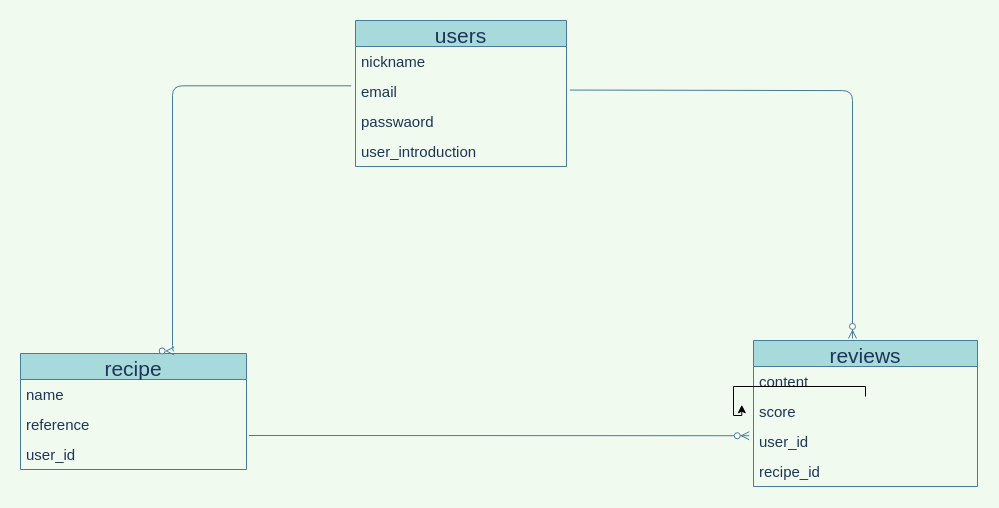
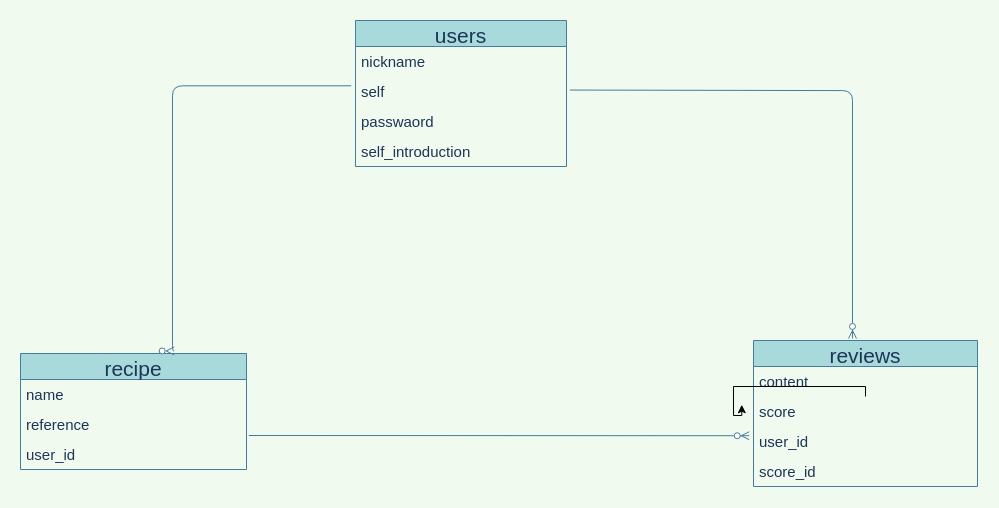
node "email": label "email" -> "self"
node "user_introduction": label "user_introduction" -> "self_introduction"
node "recipe_id": label "recipe_id" -> "score_id"
